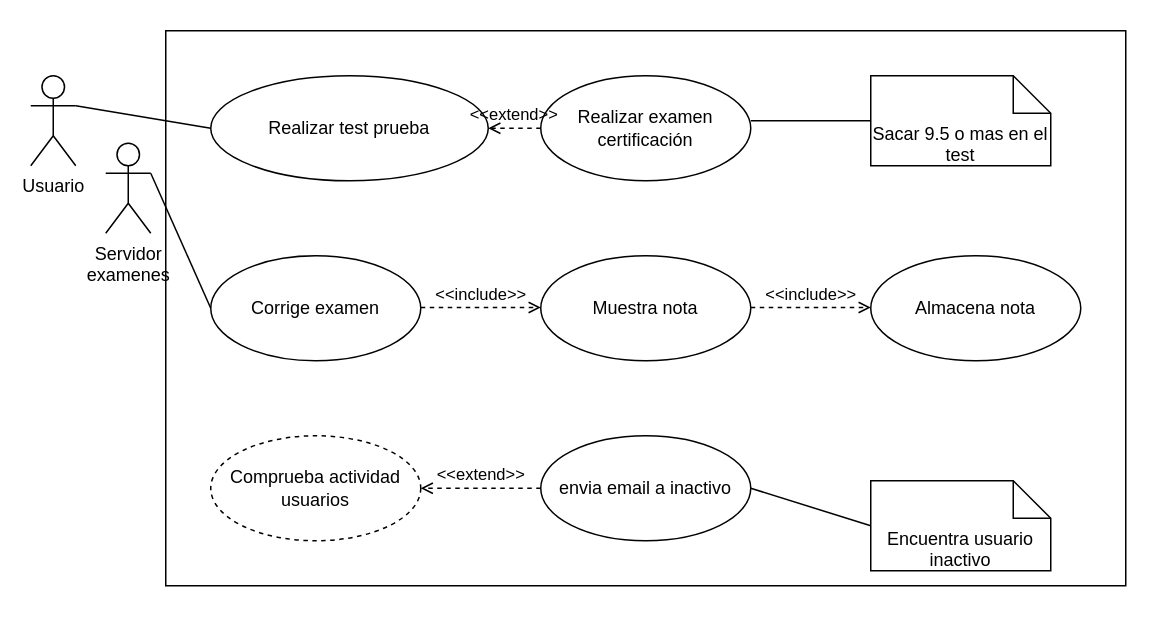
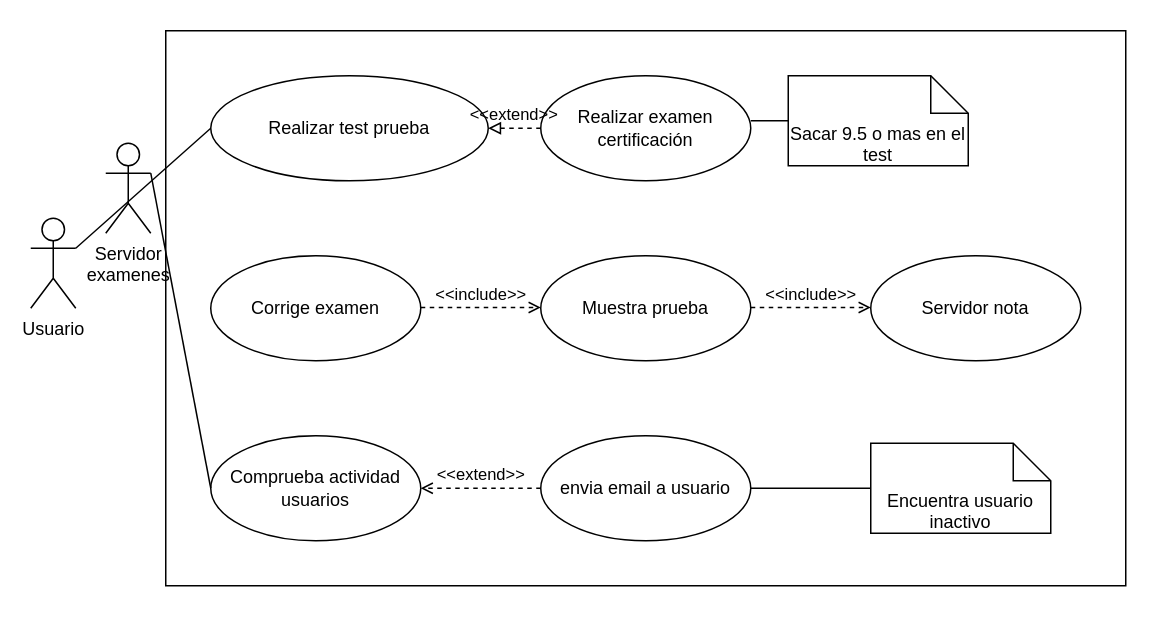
node "Usuario": moved (53, 121) -> (53, 263)
node "Sacar 9.5 o mas en el test": moved (961, 121) -> (878, 121)
edge "Realizar examen certificación" -> "Realizar test prueba": arrowhead open -> block
edge "Servidor examenes" -- "Corrige examen": removed
node "Muestra nota": label "Muestra nota" -> "Muestra prueba"
node "Almacena nota": label "Almacena nota" -> "Servidor nota"
edge "Servidor examenes" -- "Comprueba actividad usuarios": added
node "Comprueba actividad usuarios": style dashed -> solid
node "envia email a inactivo": label "envia email a inactivo" -> "envia email a usuario"
node "Encuentra usuario inactivo": moved (961, 526) -> (961, 488)
